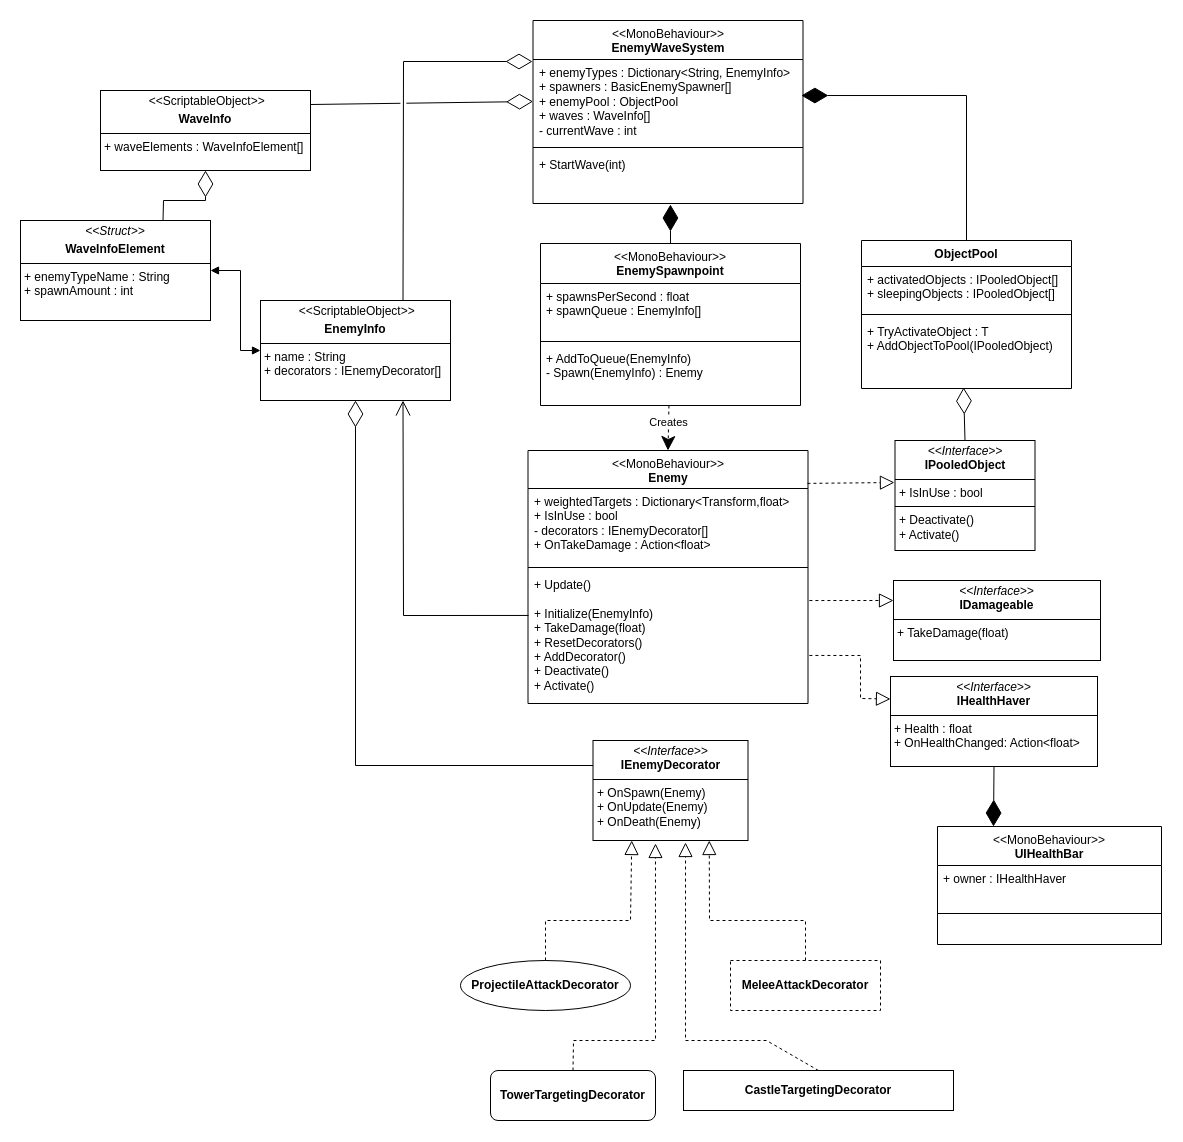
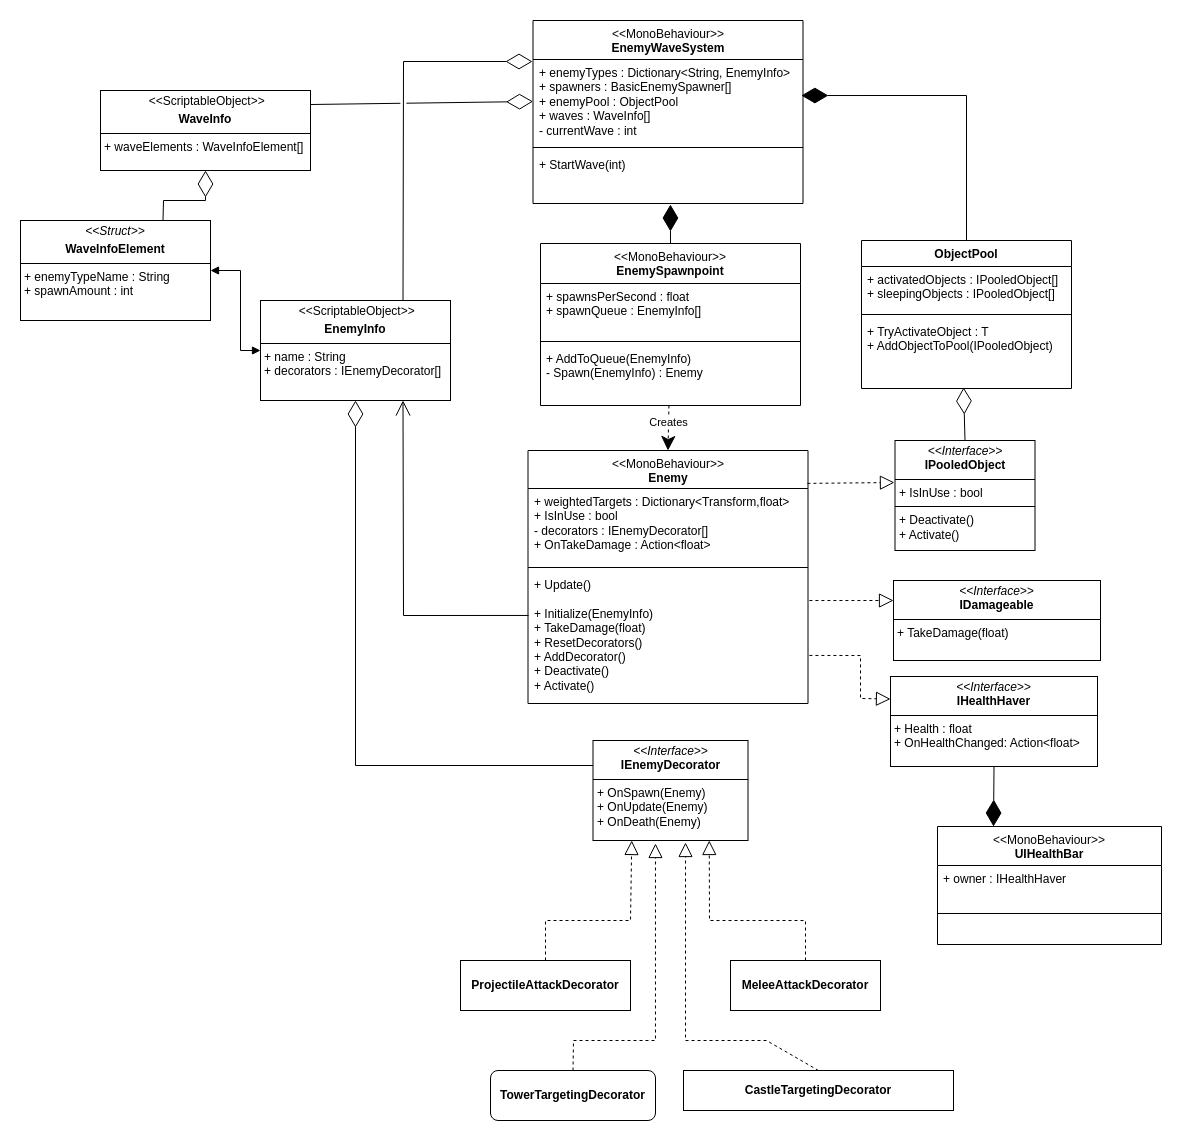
node "ProjectileAttackDecorator": shape ellipse -> rectangle
node "MeleeAttackDecorator": style dashed -> solid
